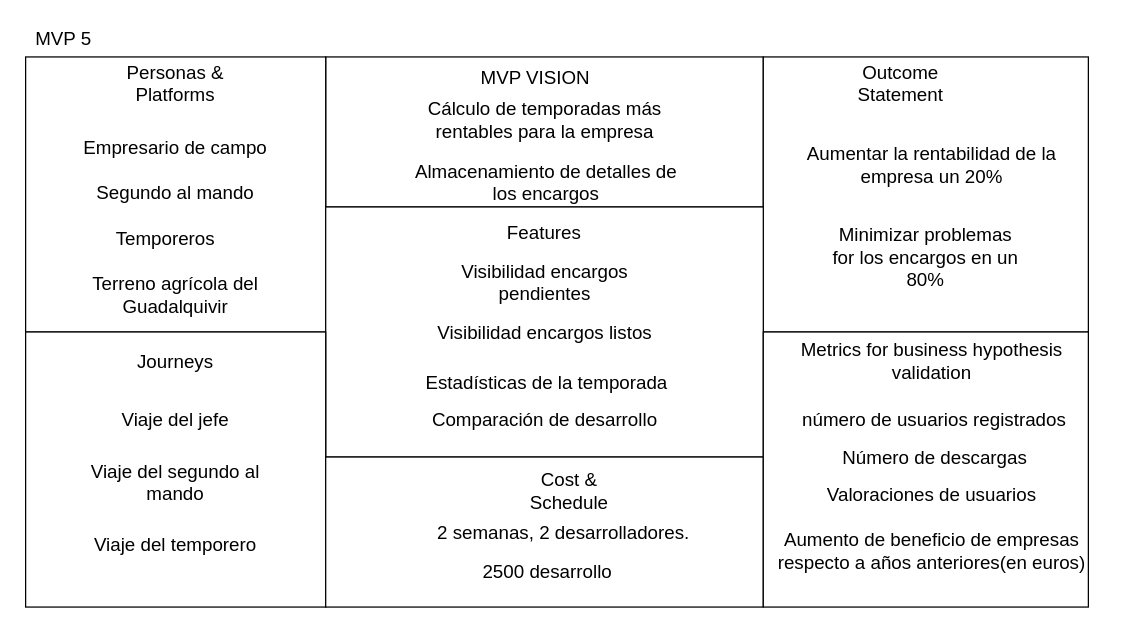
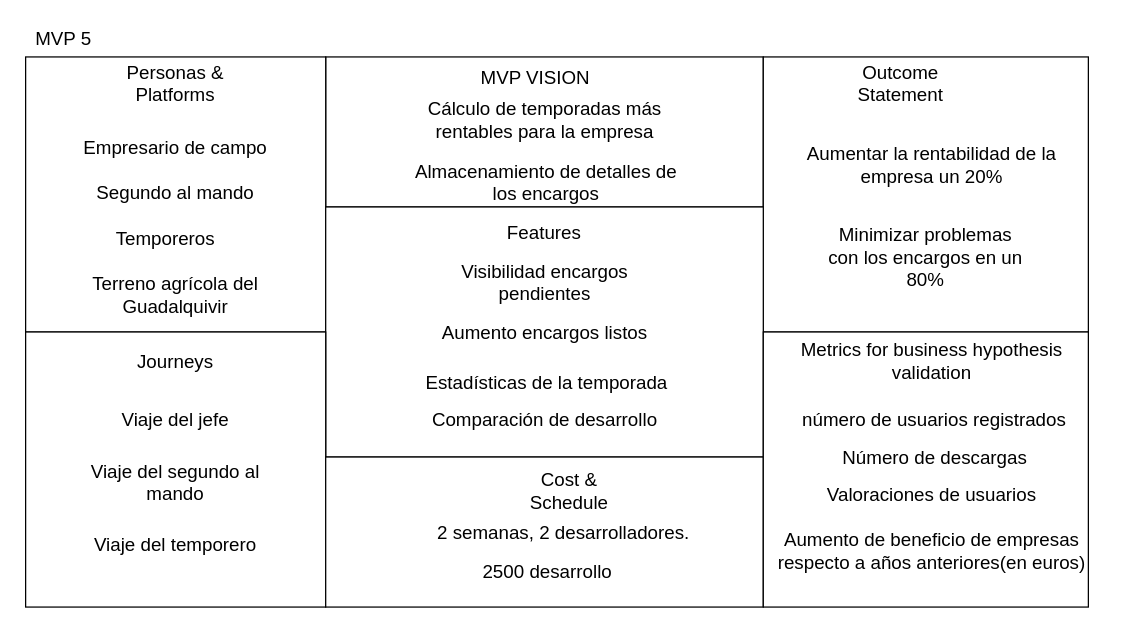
node "Minimizar problemas for los encargos en un 80%": label "Minimizar problemas for los encargos en un 80%" -> "Minimizar problemas con los encargos en un 80%"
node "Visibilidad encargos listos": label "Visibilidad encargos listos" -> "Aumento encargos listos"
